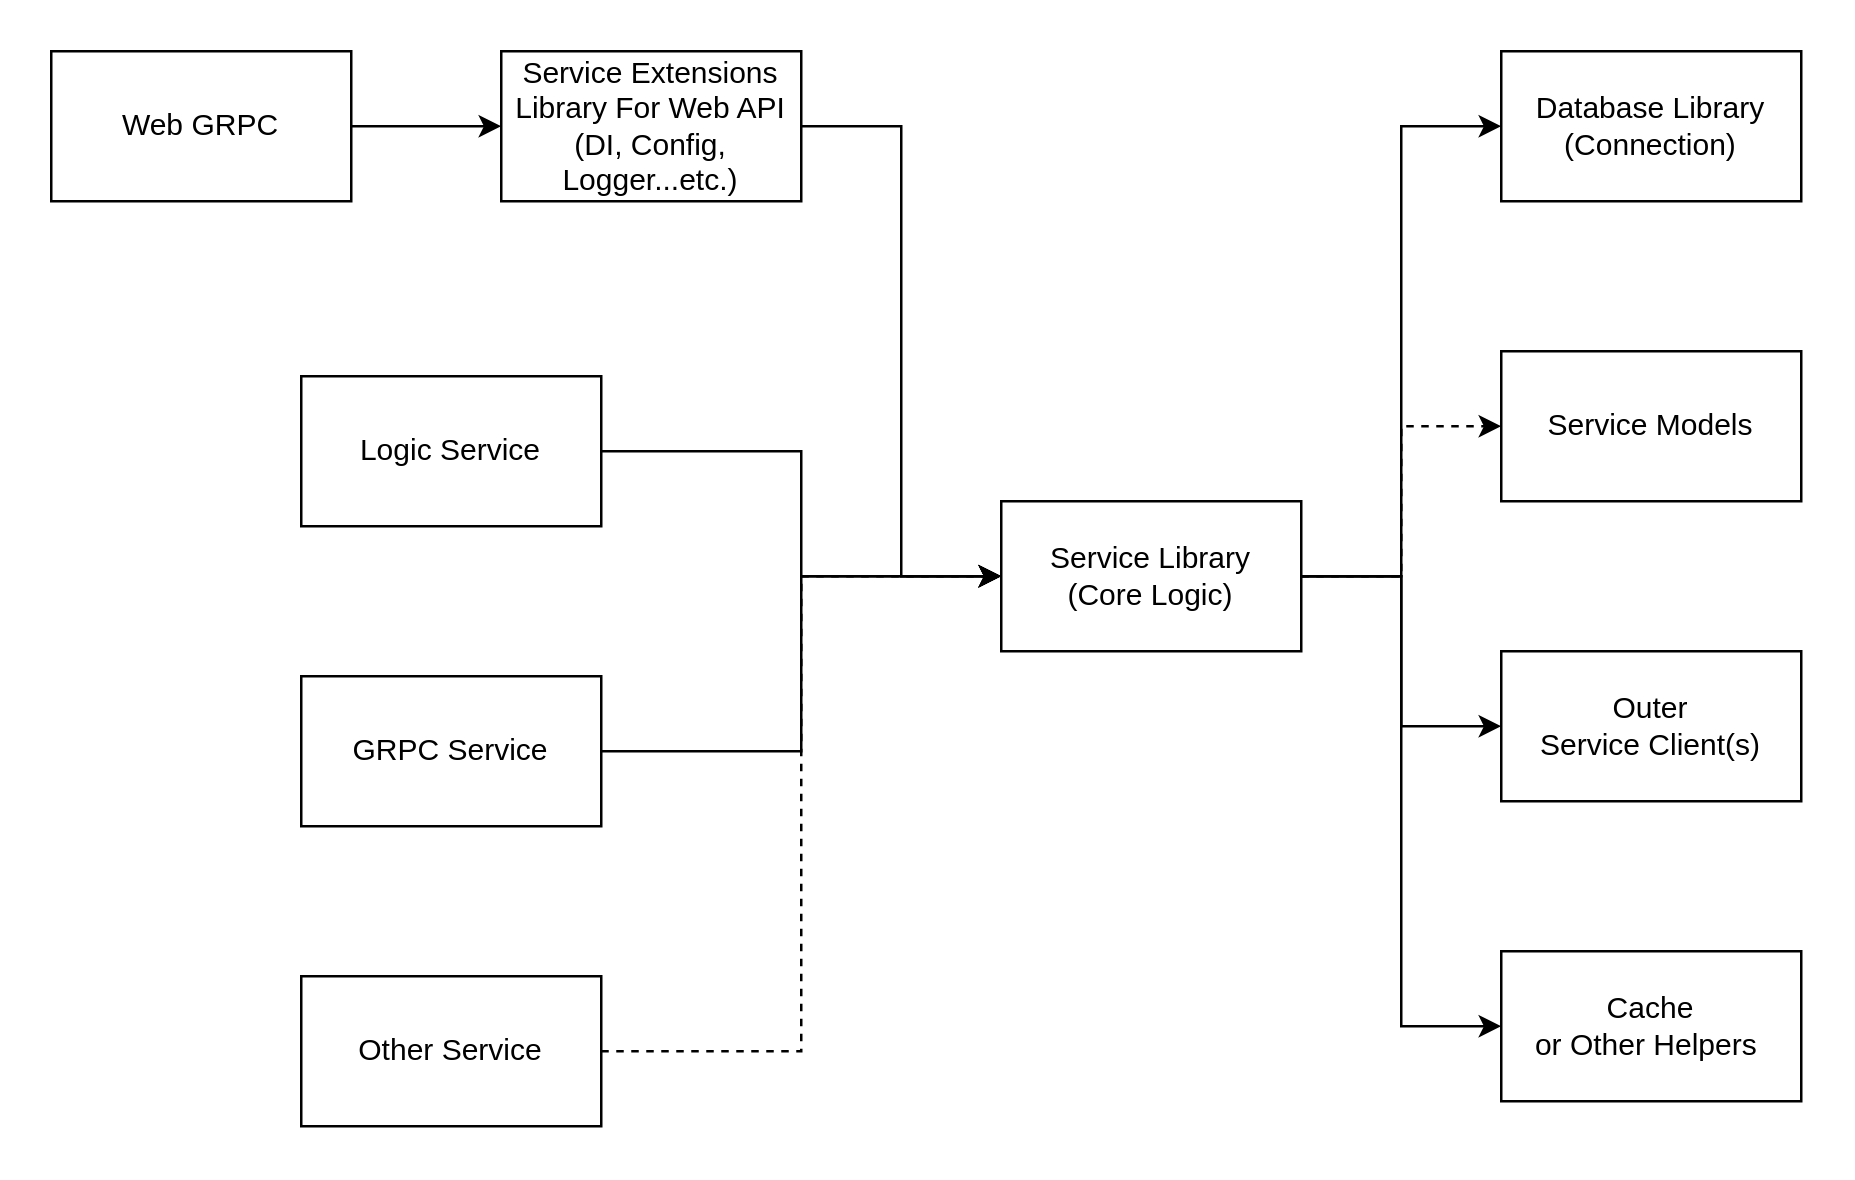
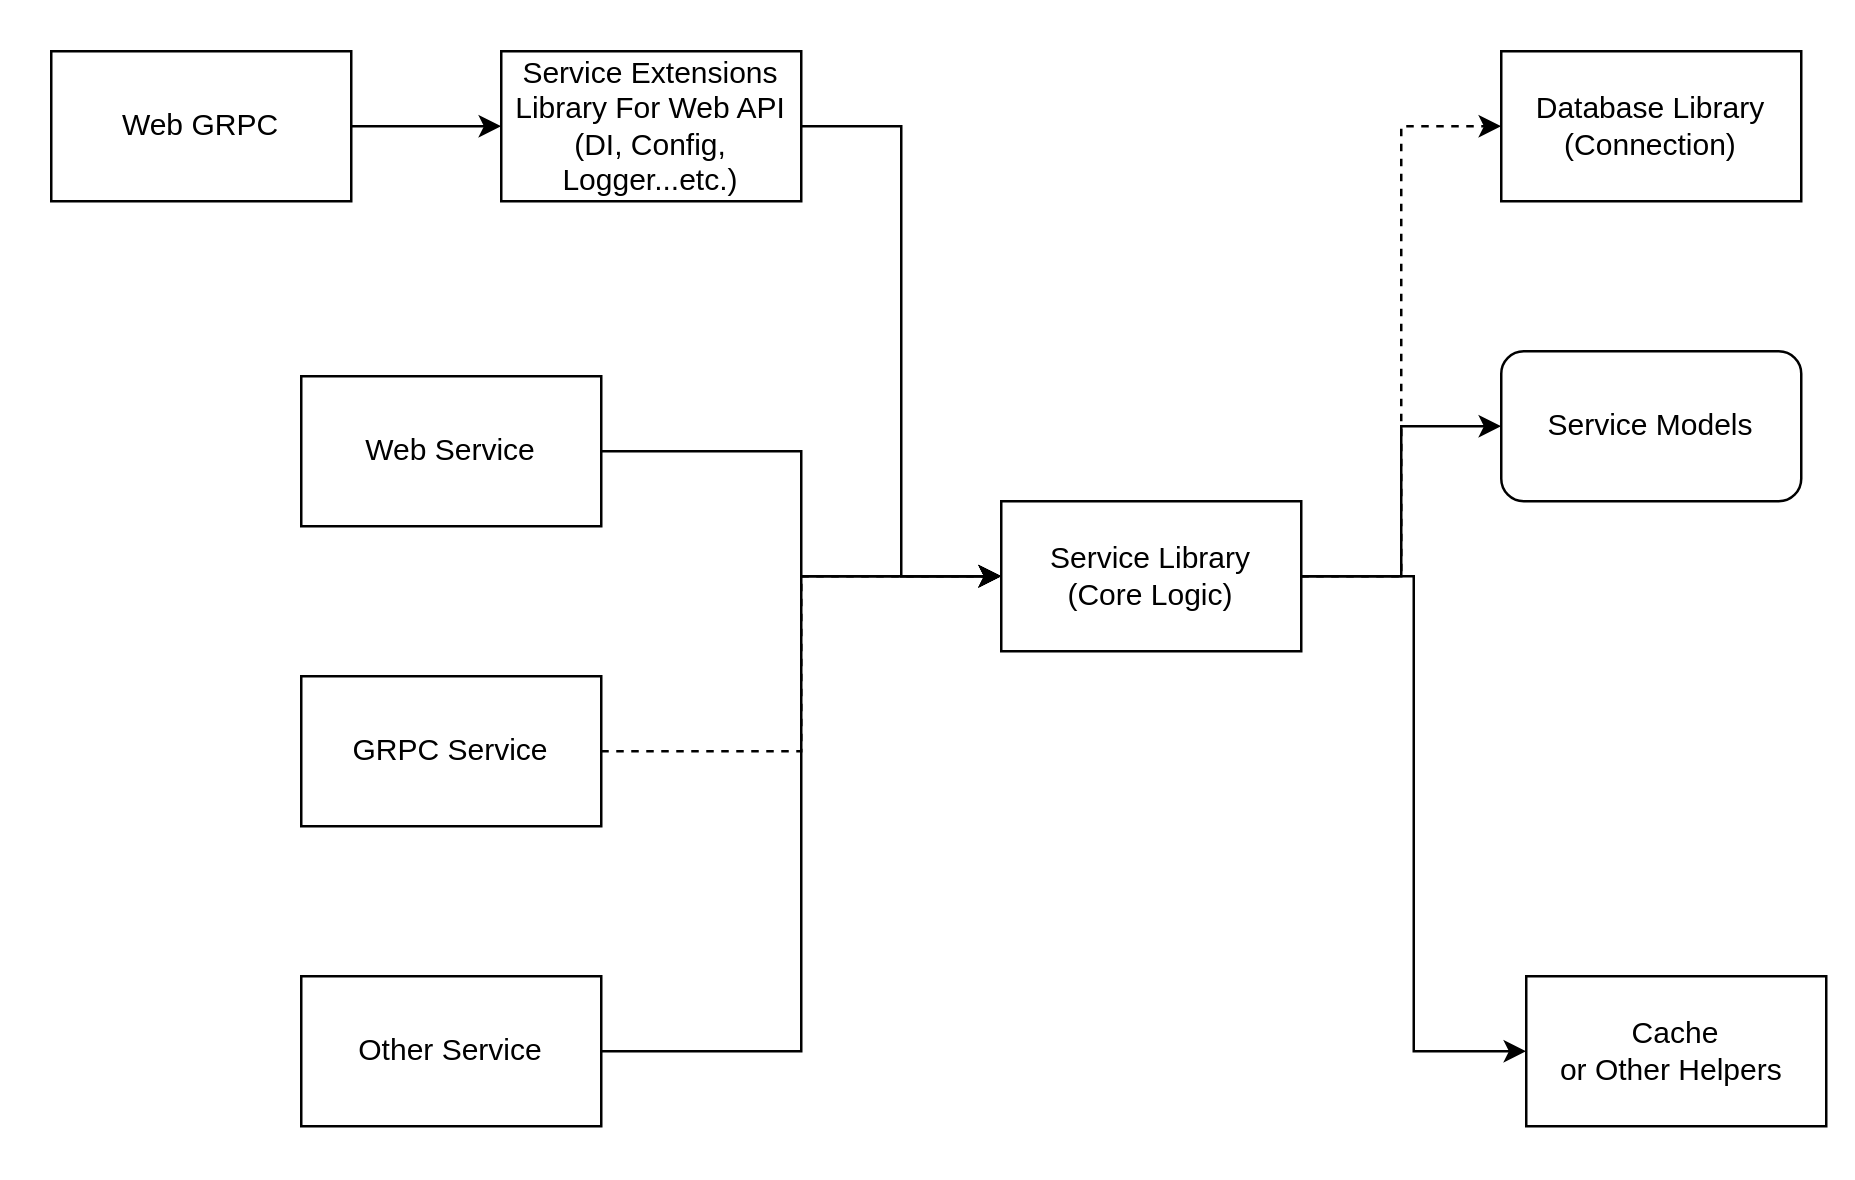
edge "Service Library (Core Logic)" -> "Database Library (Connection)": style solid -> dashed
edge "Service Library (Core Logic)" -> "Service Models": style dashed -> solid
node "Service Models": shape rectangle -> rounded rectangle
node "Logic Service": label "Logic Service" -> "Web Service"
edge "Service Library (Core Logic)" -> "Outer Service Client(s)": removed
node "Outer Service Client(s)": removed
edge "GRPC Service" -> "Service Library (Core Logic)": style solid -> dashed
edge "Other Service" -> "Service Library (Core Logic)": style dashed -> solid
node "Cache or Other Helpers": moved (1651, 1026) -> (1676, 1051)
